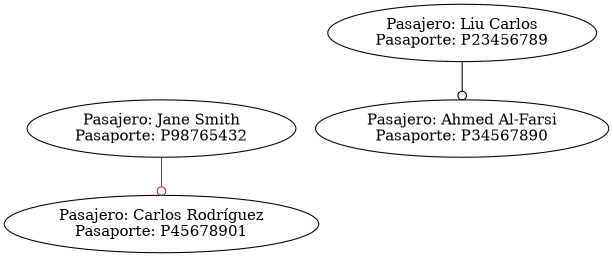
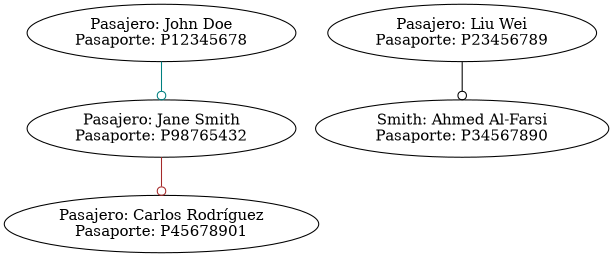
node "Pasajero: John Doe Pasaporte: P12345678": added
node "Pasajero: Liu Carlos Pasaporte: P23456789": label "Pasajero: Liu Carlos Pasaporte: P23456789" -> "Pasajero: Liu Wei Pasaporte: P23456789"
node "Pasajero: Ahmed Al-Farsi Pasaporte: P34567890": label "Pasajero: Ahmed Al-Farsi Pasaporte: P34567890" -> "Smith: Ahmed Al-Farsi Pasaporte: P34567890"
